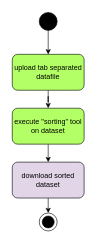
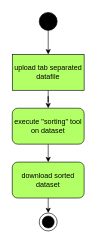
node "upload tab separated datafile": shape rounded rectangle -> rectangle
node "download sorted dataset": fillcolor #e1d5e7 -> #b3ff66
